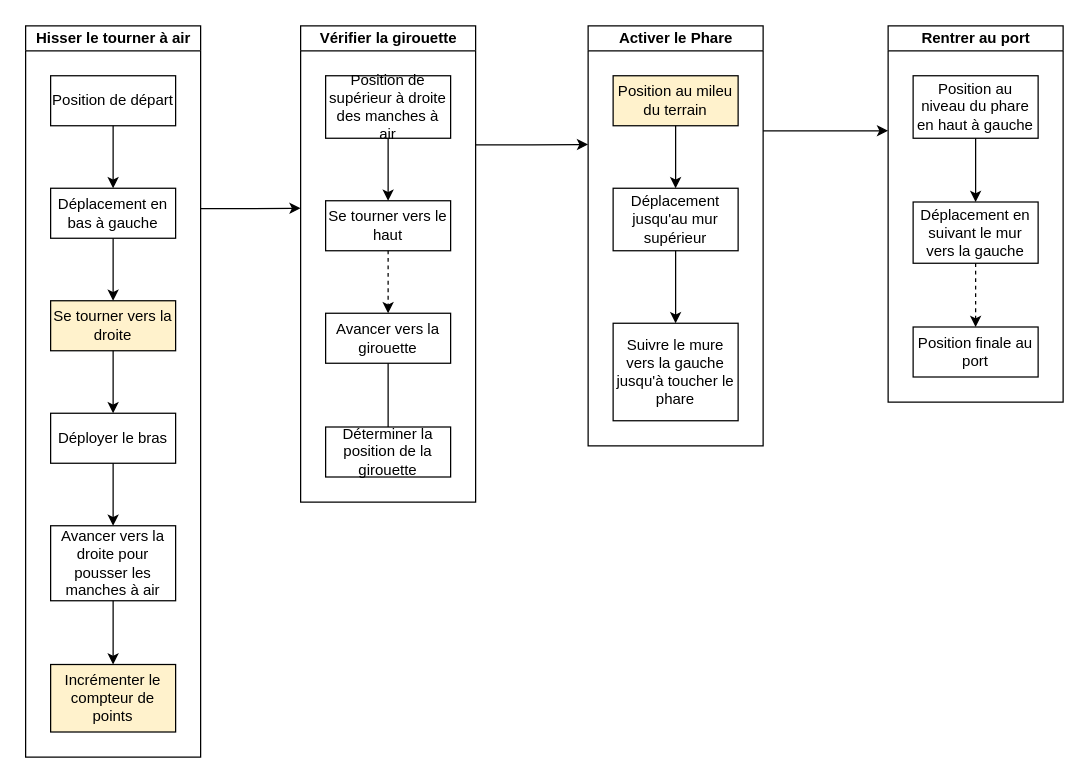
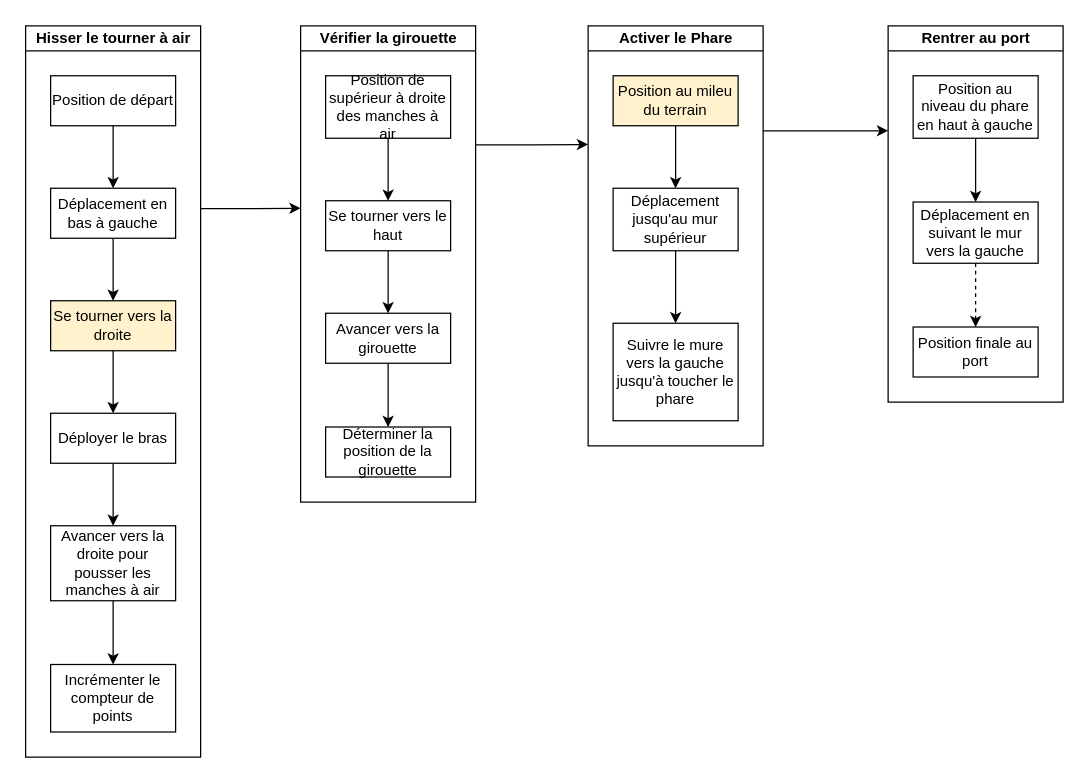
edge "Se tourner vers le haut" -> "Avancer vers la girouette": style dashed -> solid
edge "Avancer vers la girouette" -- "Déterminer la position de la girouette": arrowhead none -> classic
node "Incrémenter le compteur de points": fillcolor #fff2cc -> #ffffff
